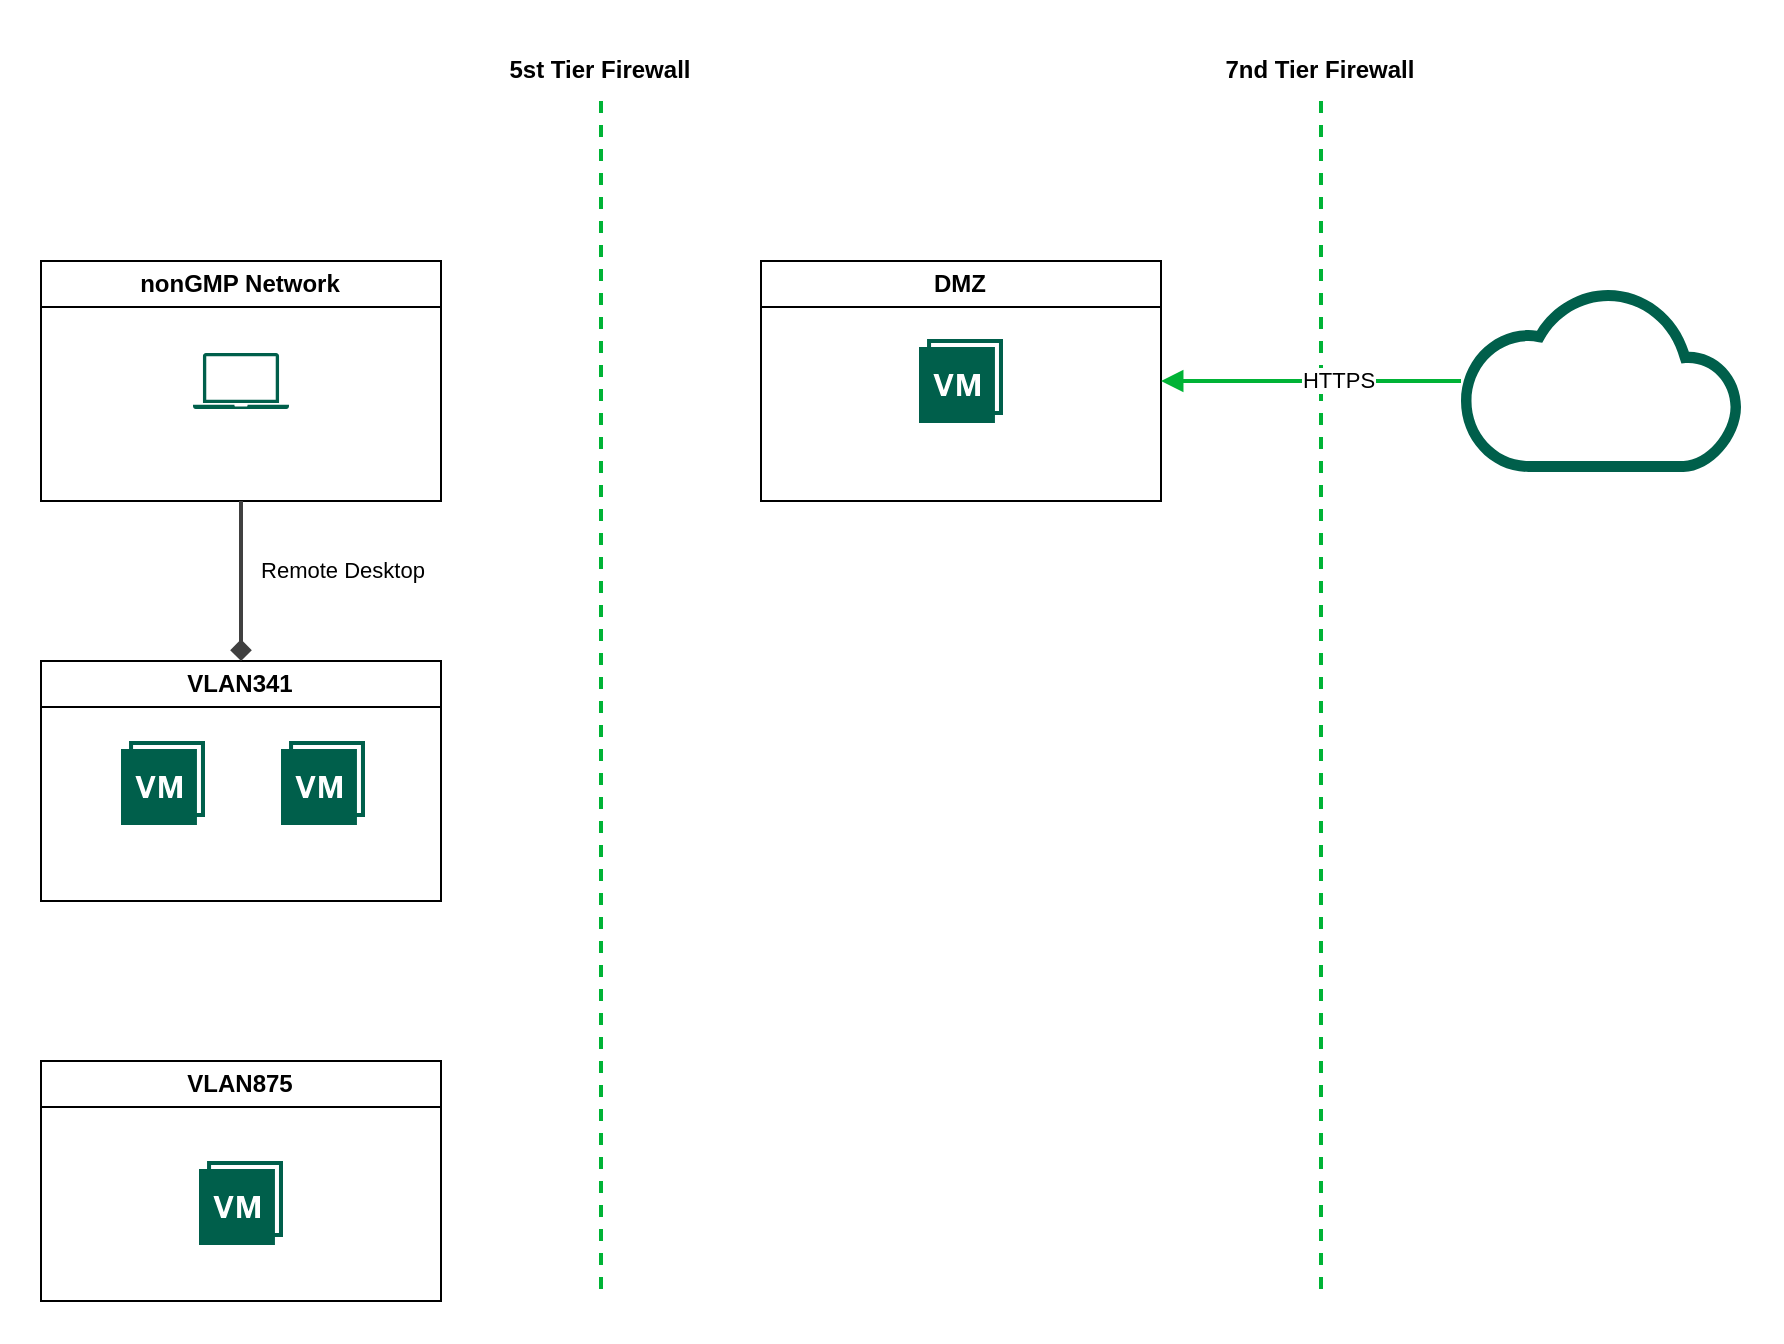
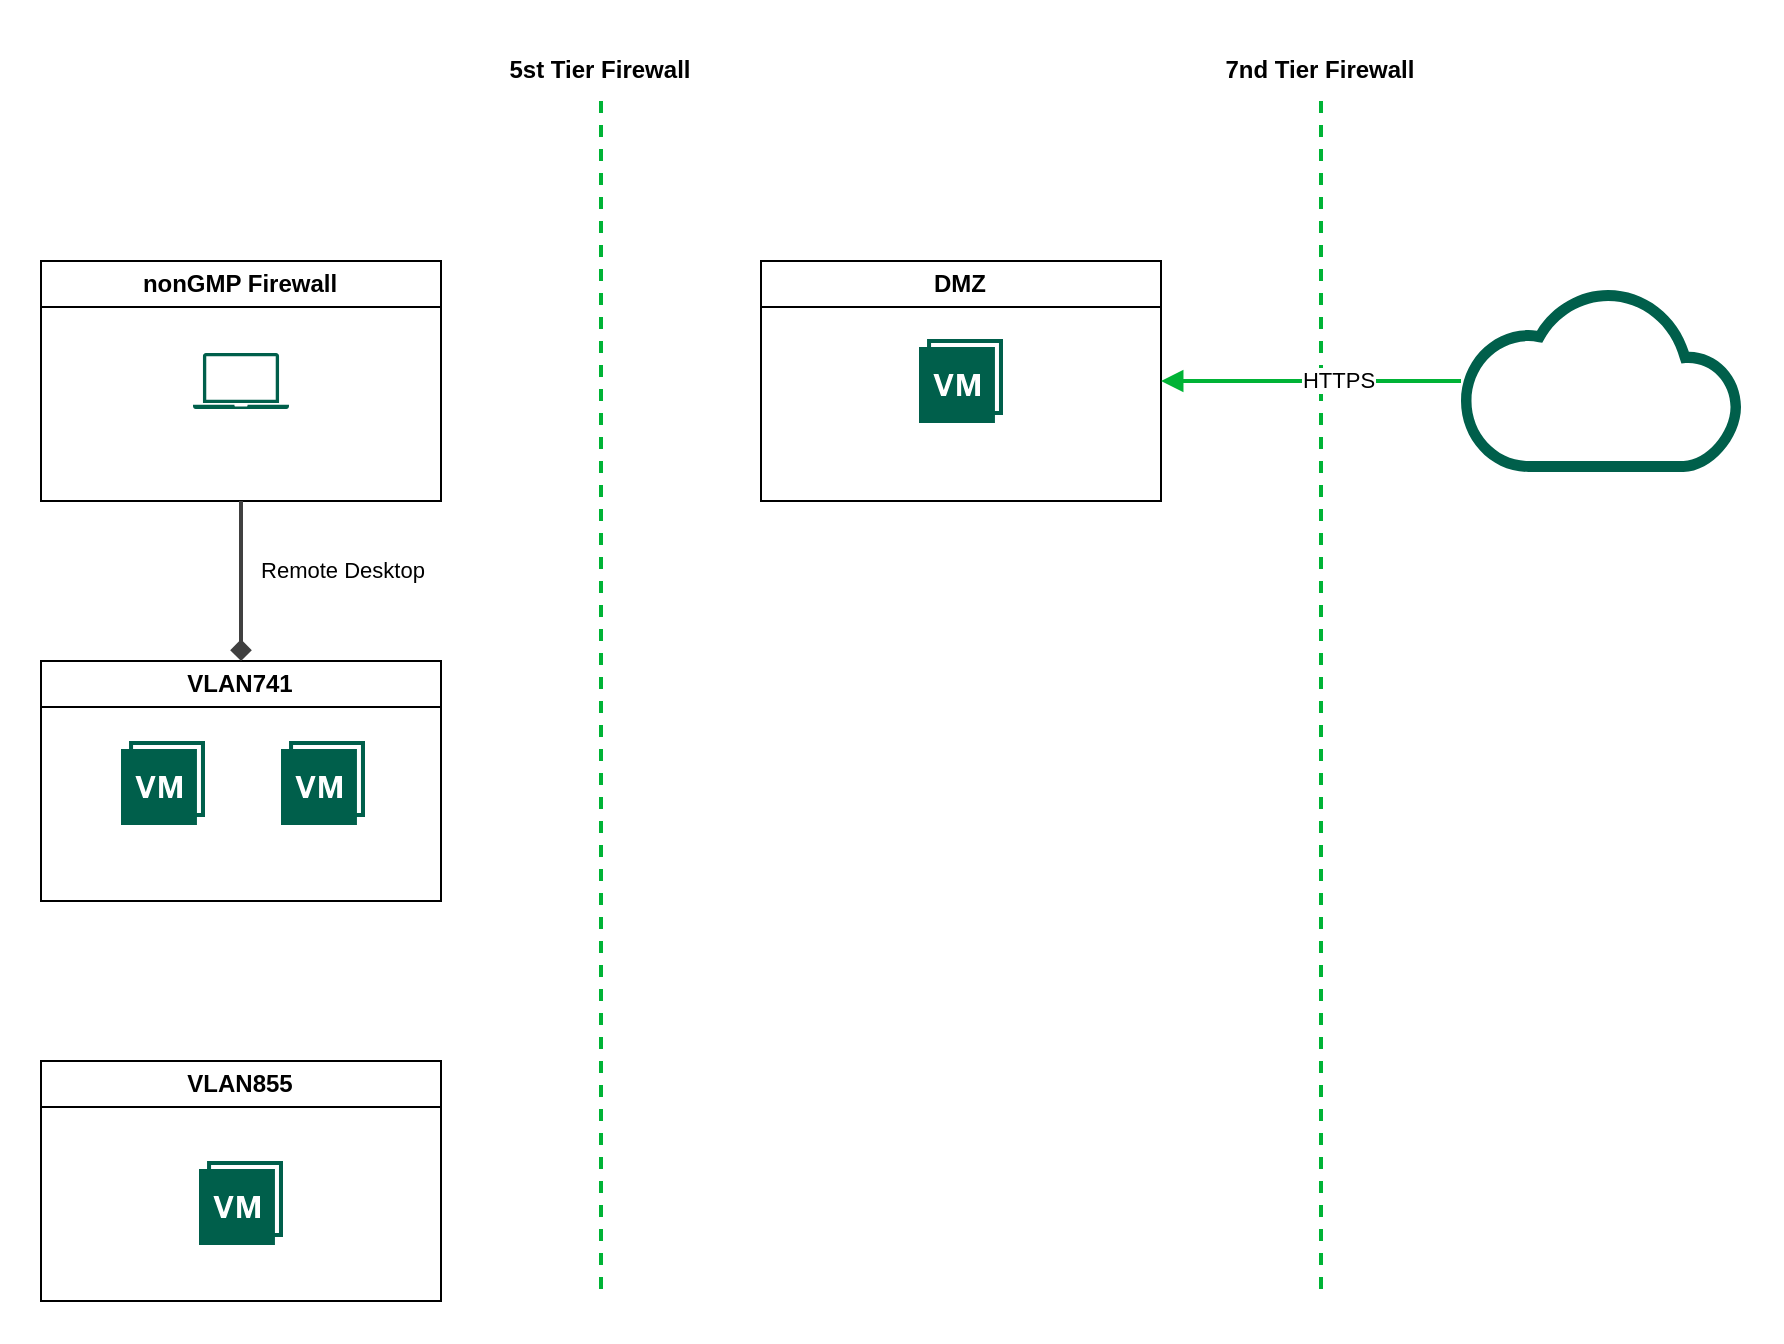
node "nonGMP Network": label "nonGMP Network" -> "nonGMP Firewall"
node "VLAN341": label "VLAN341" -> "VLAN741"
node "VLAN875": label "VLAN875" -> "VLAN855"
